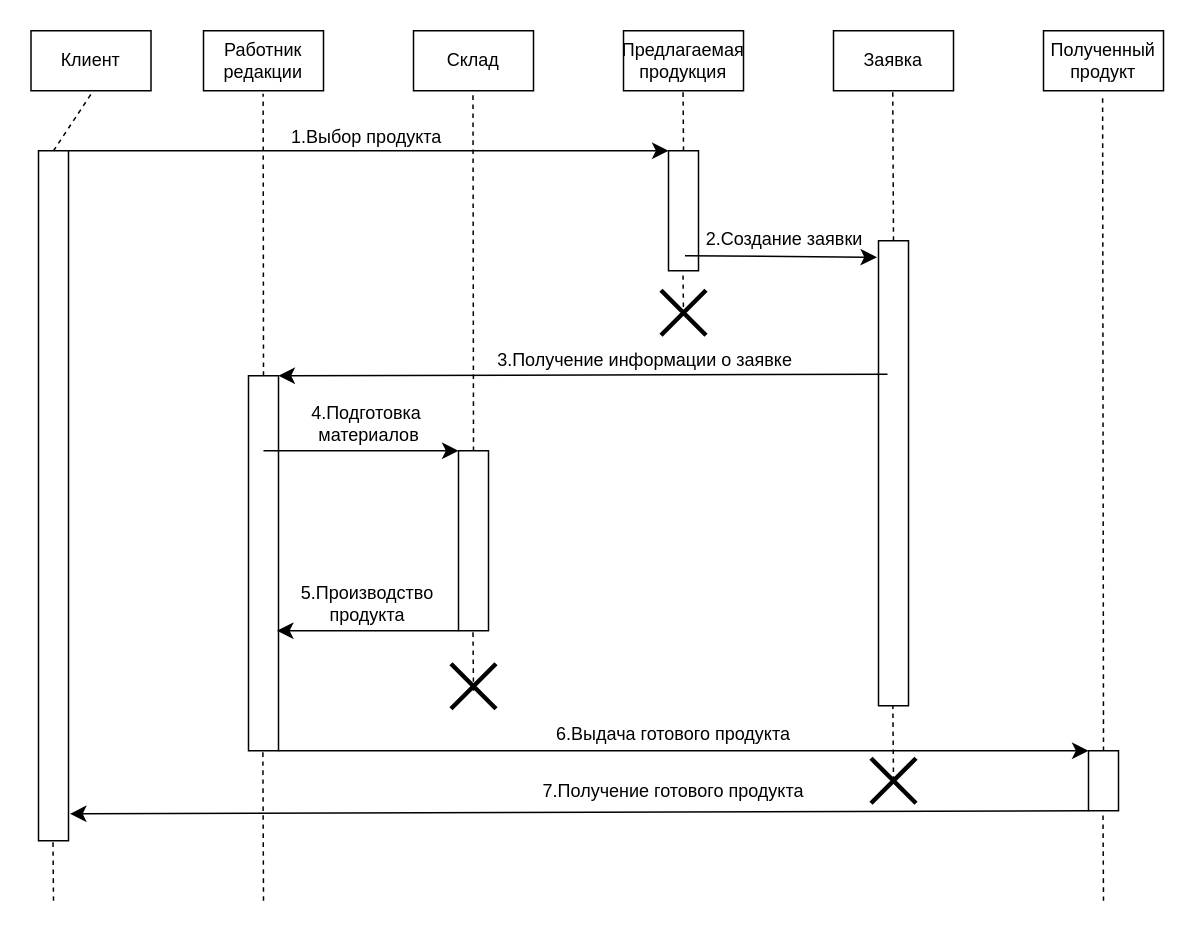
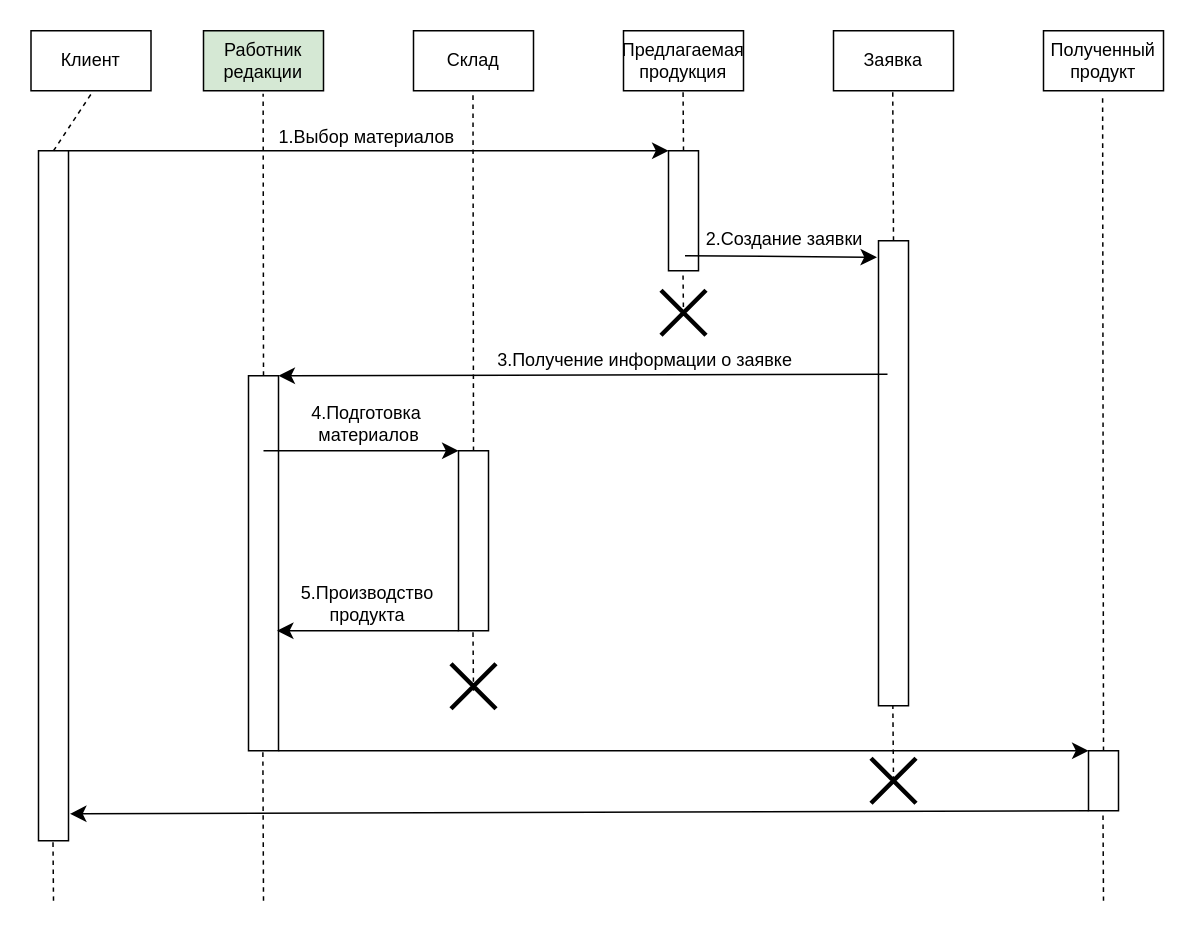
node "Работник редакции": fillcolor #ffffff -> #d5e8d4
node "1.Выбор продукта": label "1.Выбор продукта" -> "1.Выбор материалов"
node "6.Выдача готового продукта": removed
node "7.Получение готового продукта": removed
